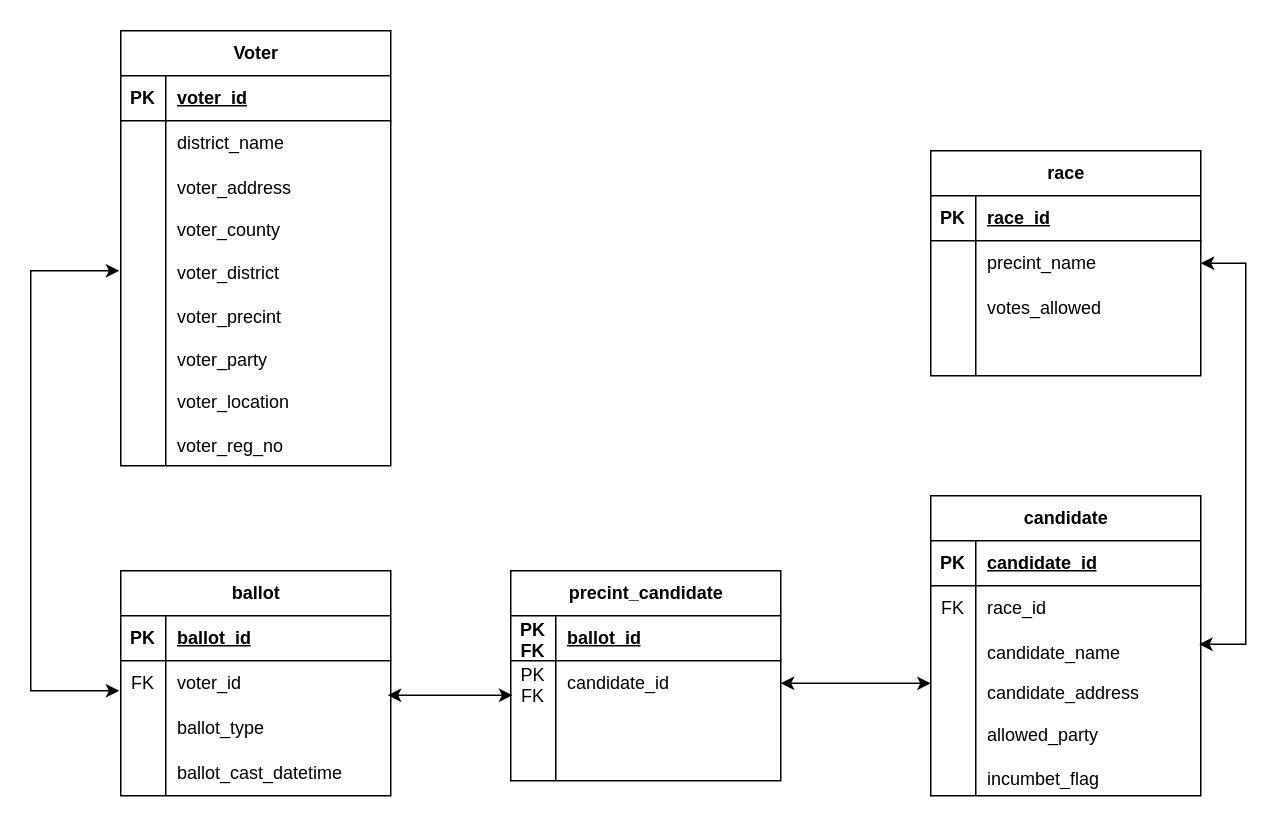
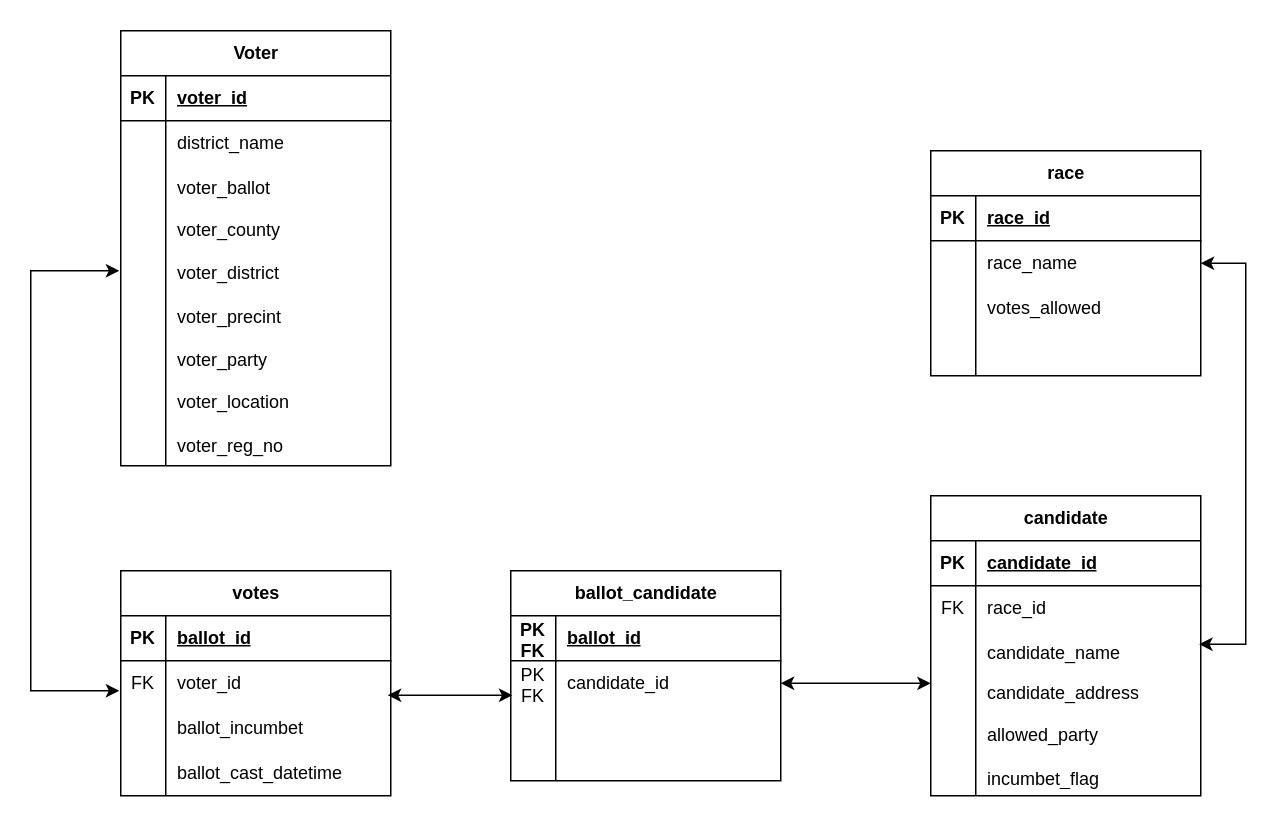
node "voter_address": label "voter_address" -> "voter_ballot"
node "precint_name": label "precint_name" -> "race_name"
node "ballot": label "ballot" -> "votes"
node "precint_candidate": label "precint_candidate" -> "ballot_candidate"
node "ballot_type": label "ballot_type" -> "ballot_incumbet"
